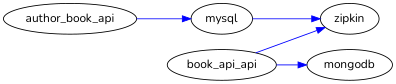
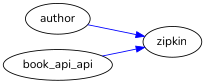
node "author_book_api": removed
node "mysql": label "mysql" -> "author"
node "mongodb": removed
